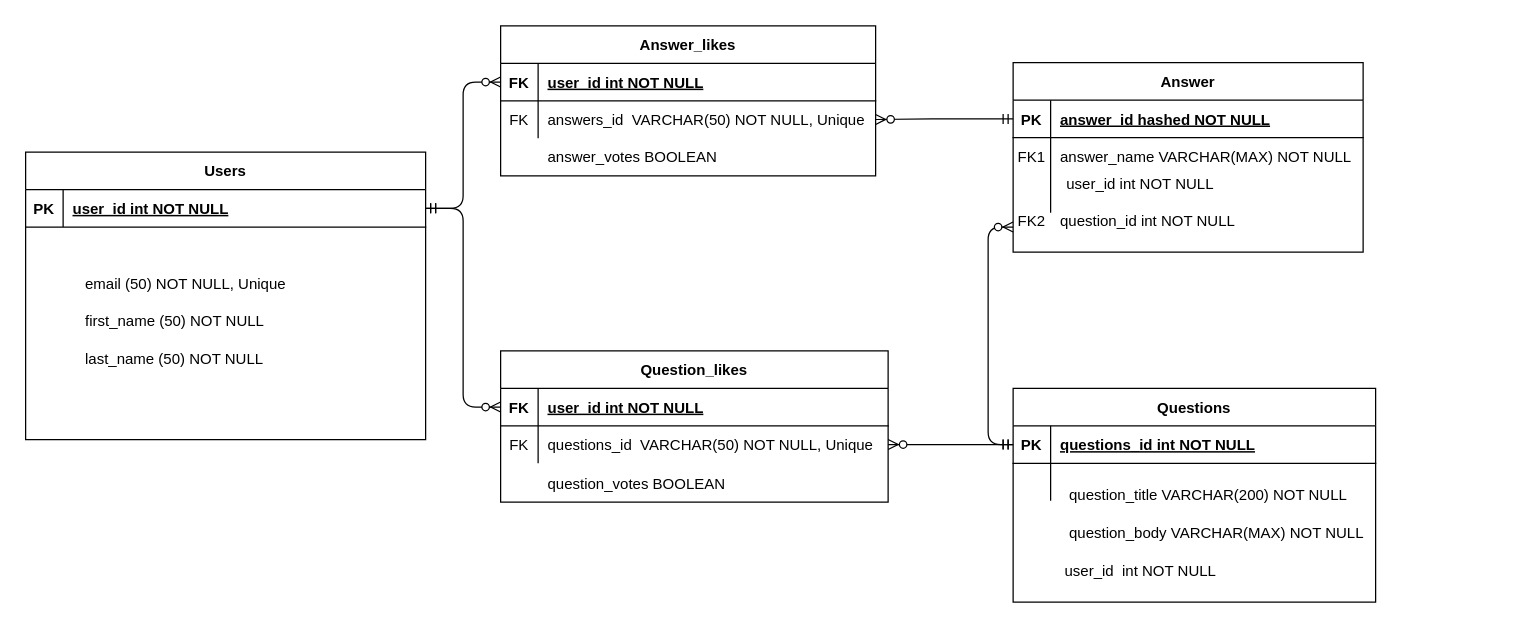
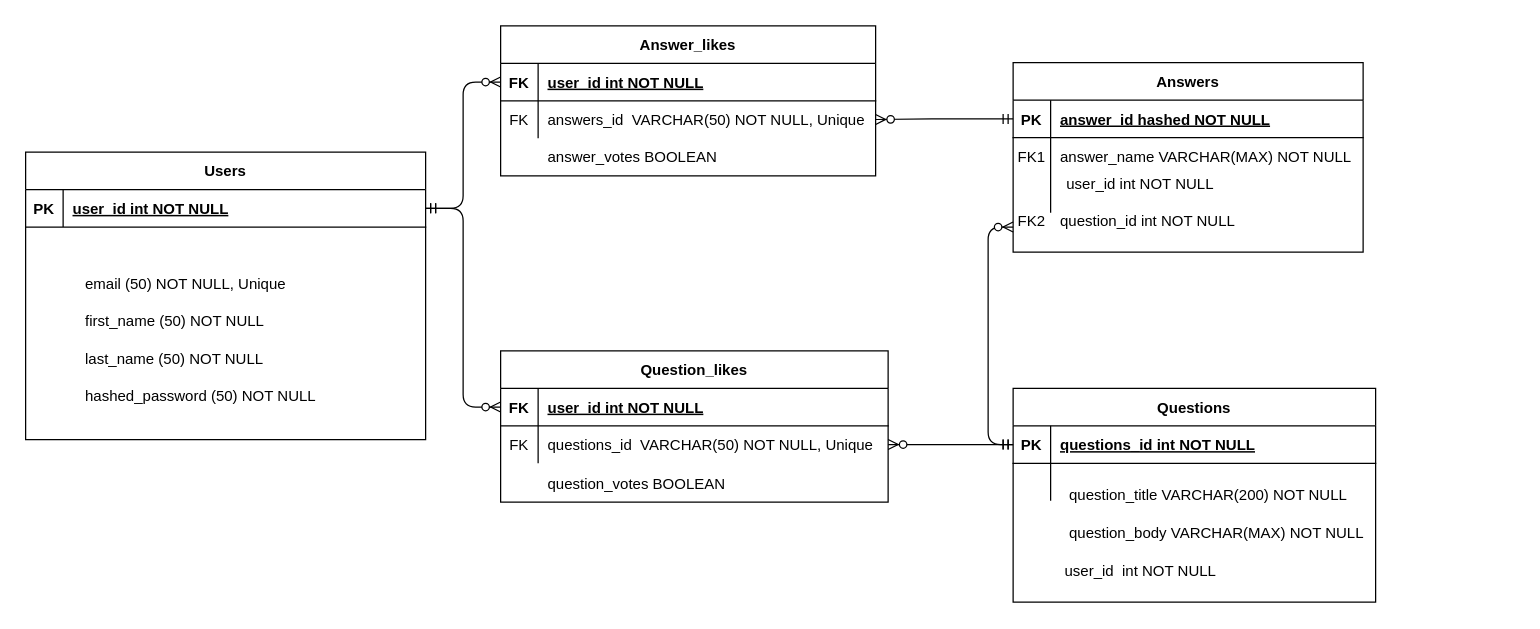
node "Answer": label "Answer" -> "Answers"
node "hashed_password (50) NOT NULL": added
